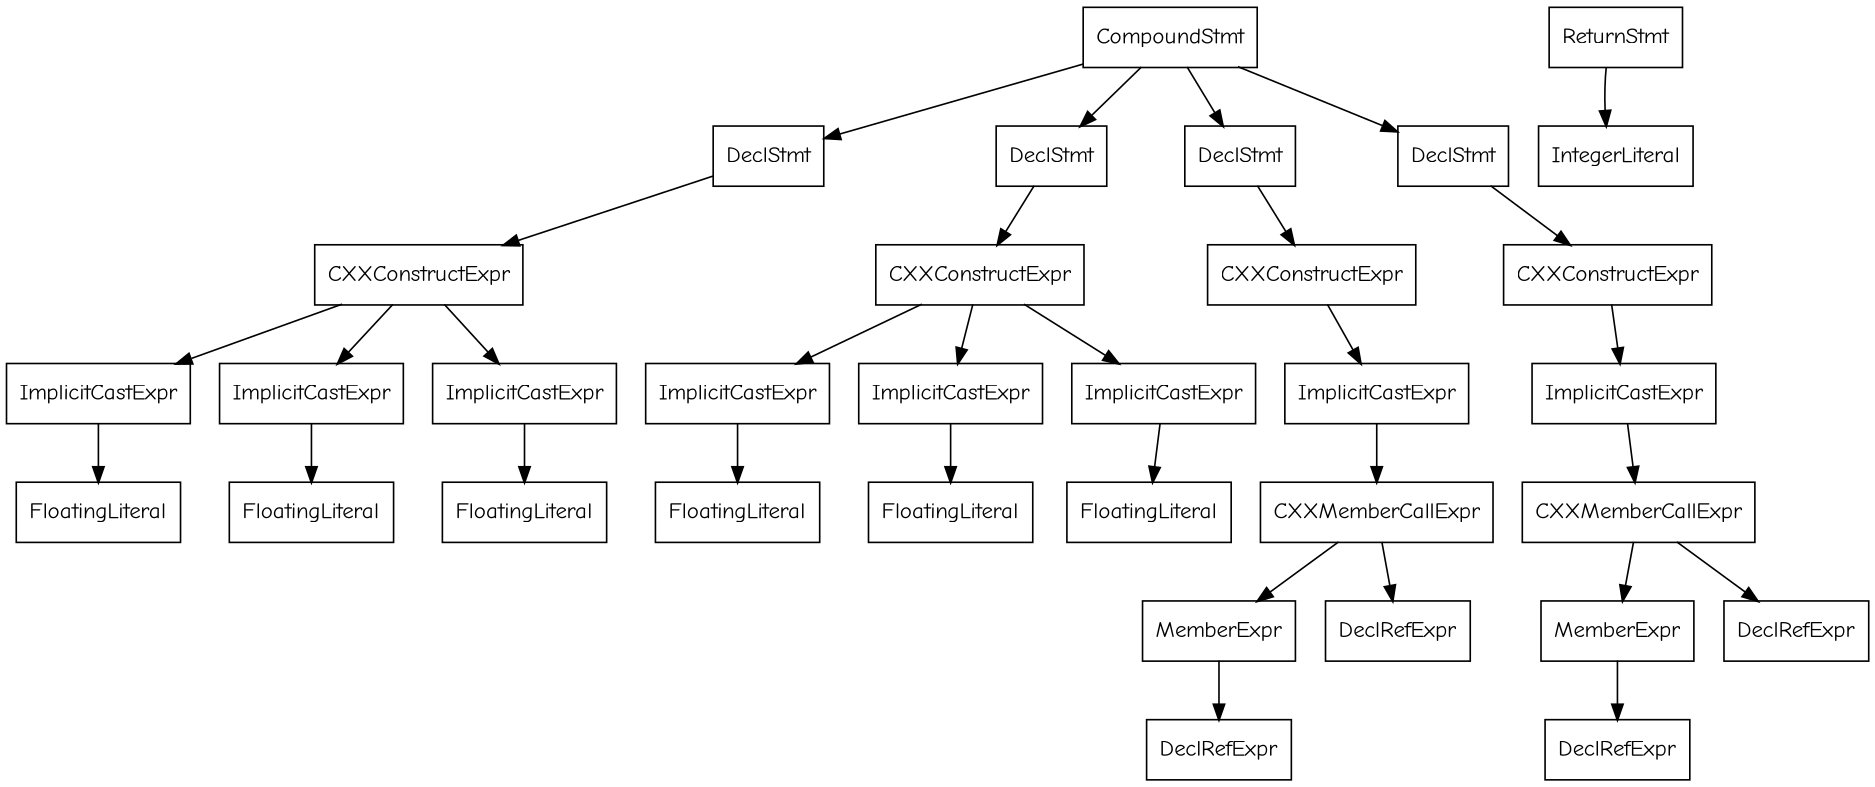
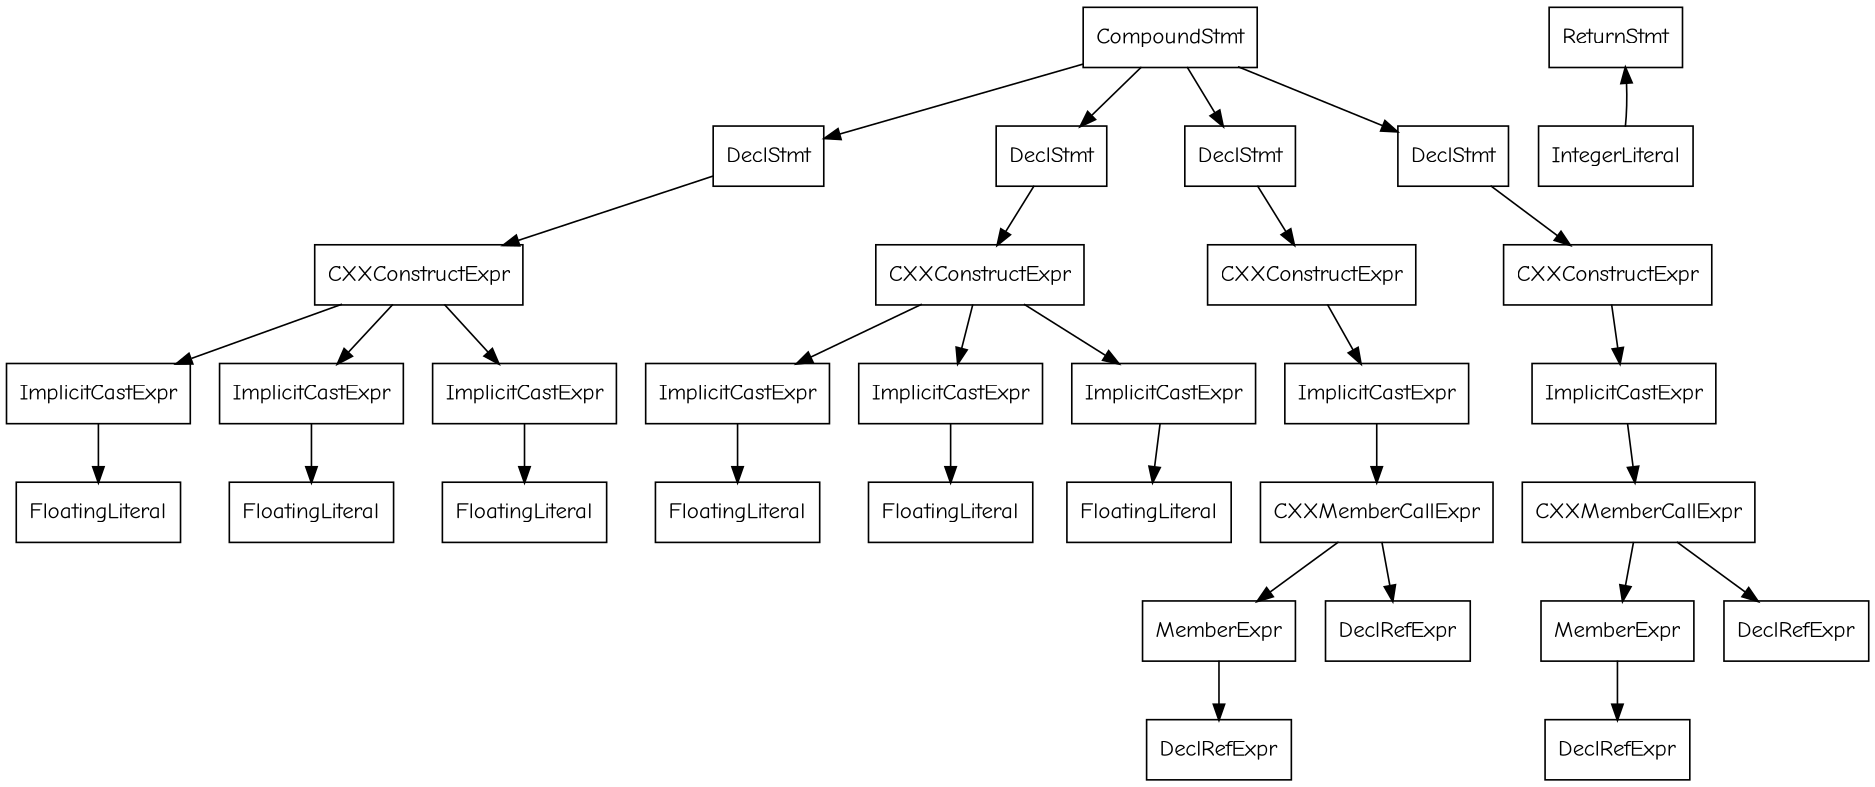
edge "ReturnStmt" -> "IntegerLiteral": reversed
